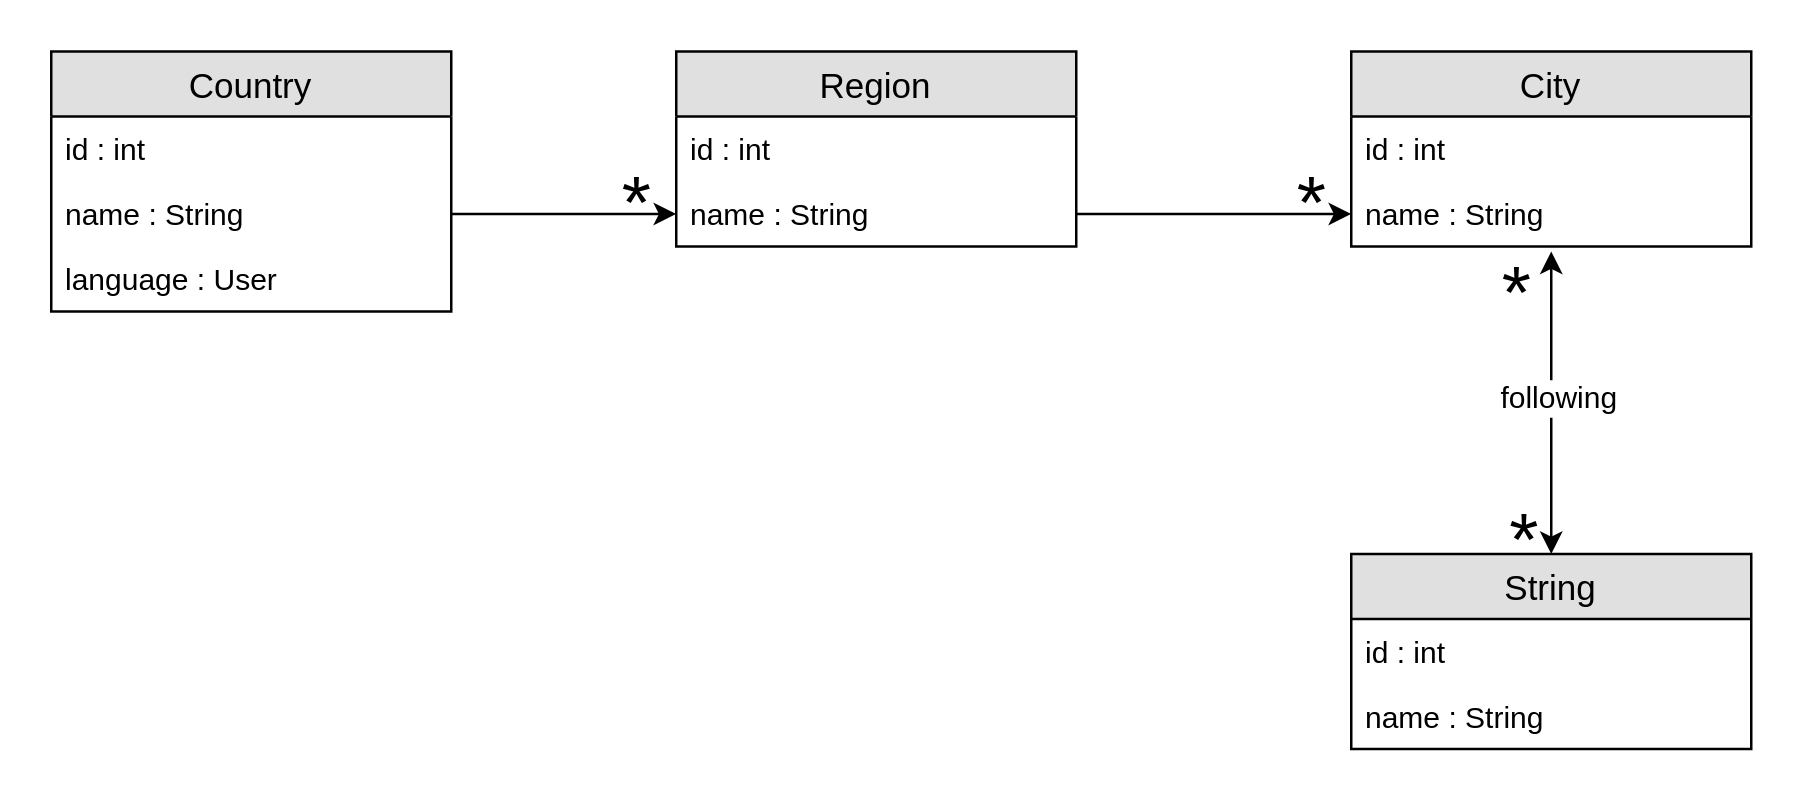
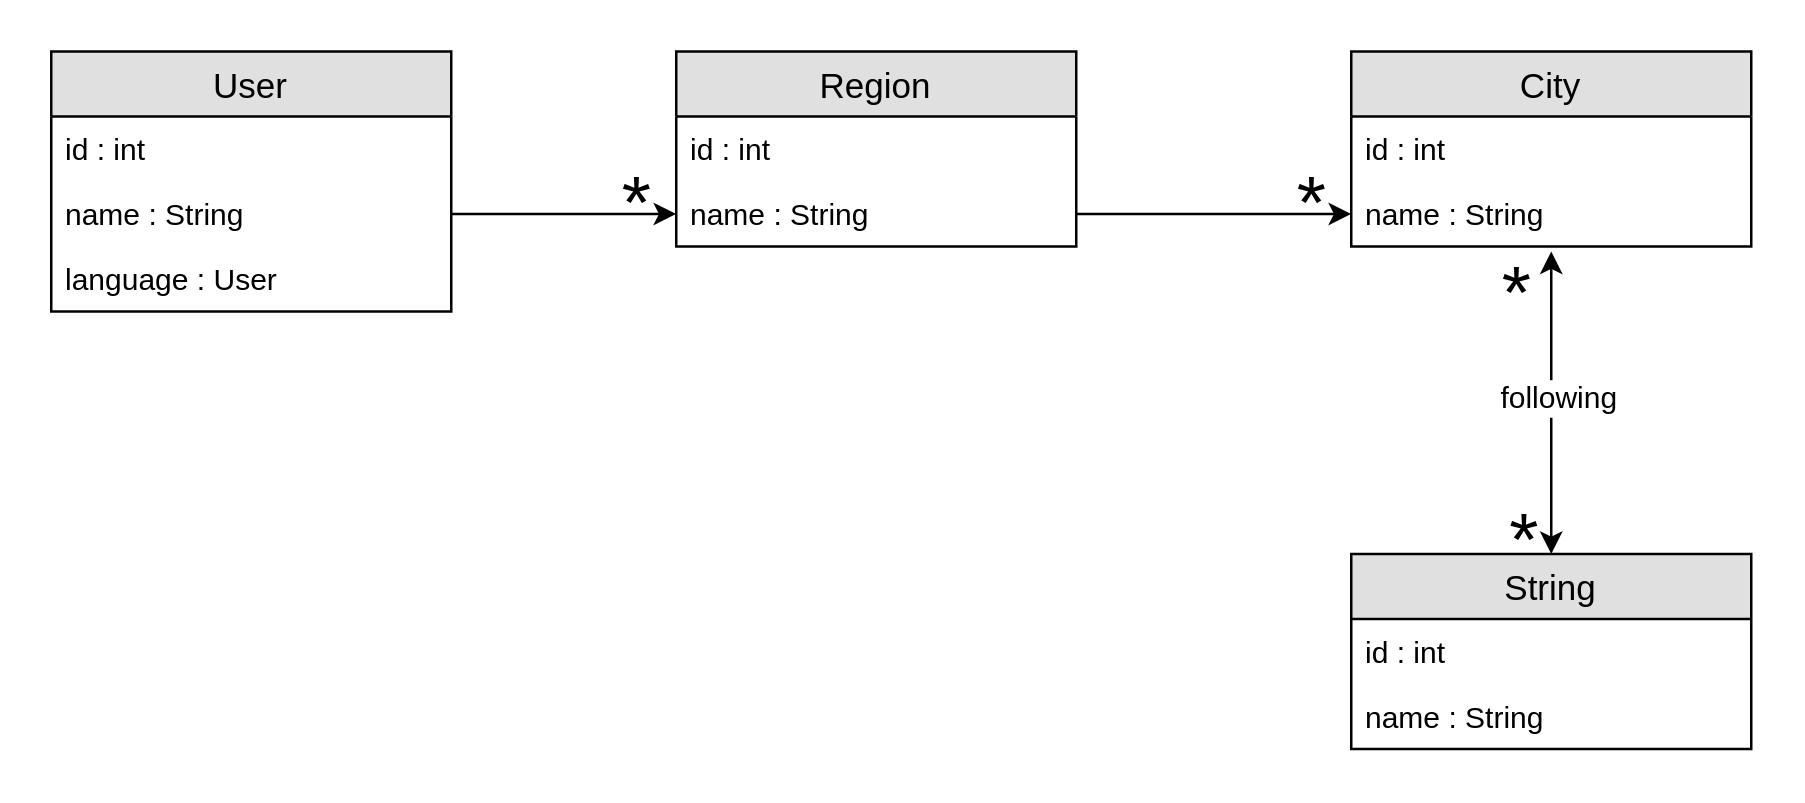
node "Country": label "Country" -> "User"
